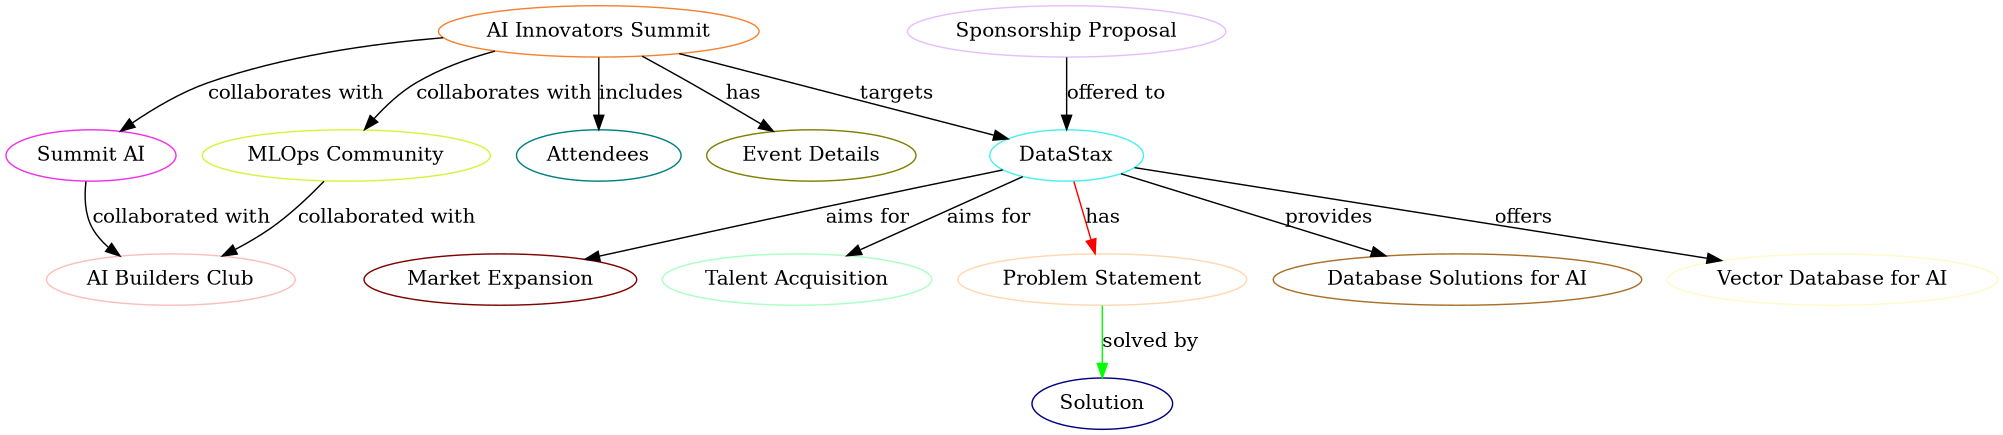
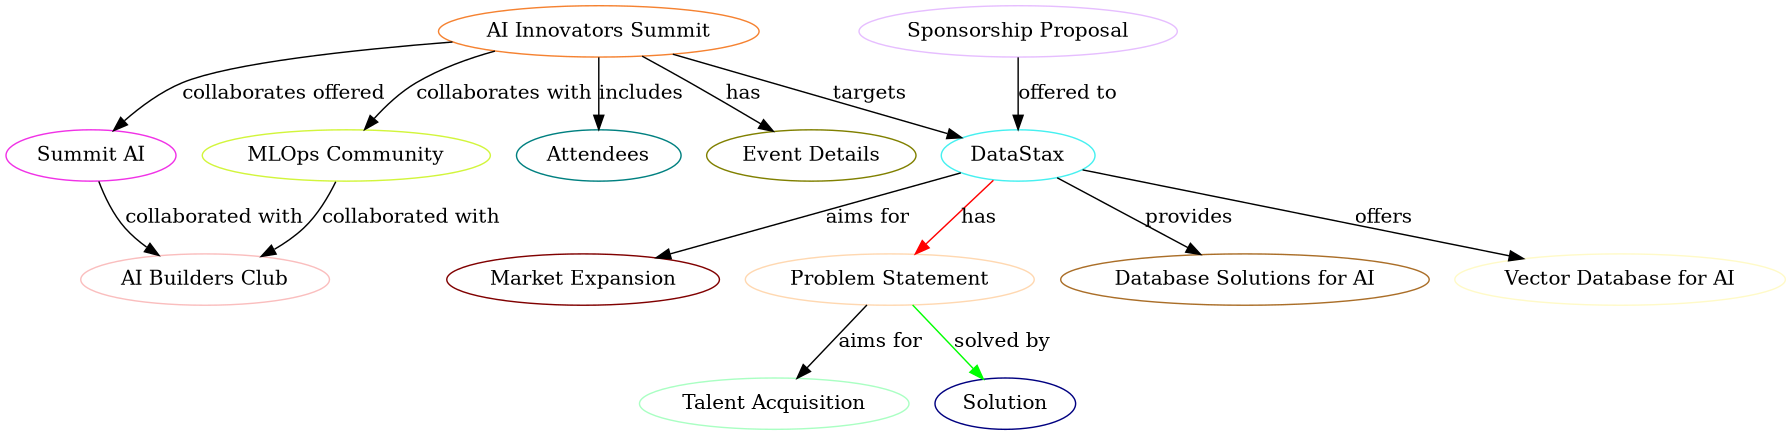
edge "AI Innovators Summit" -> "Summit AI": label "collaborates with" -> "collaborates offered"
edge "DataStax" -> "Talent Acquisition": now "Problem Statement" -> "Talent Acquisition"
